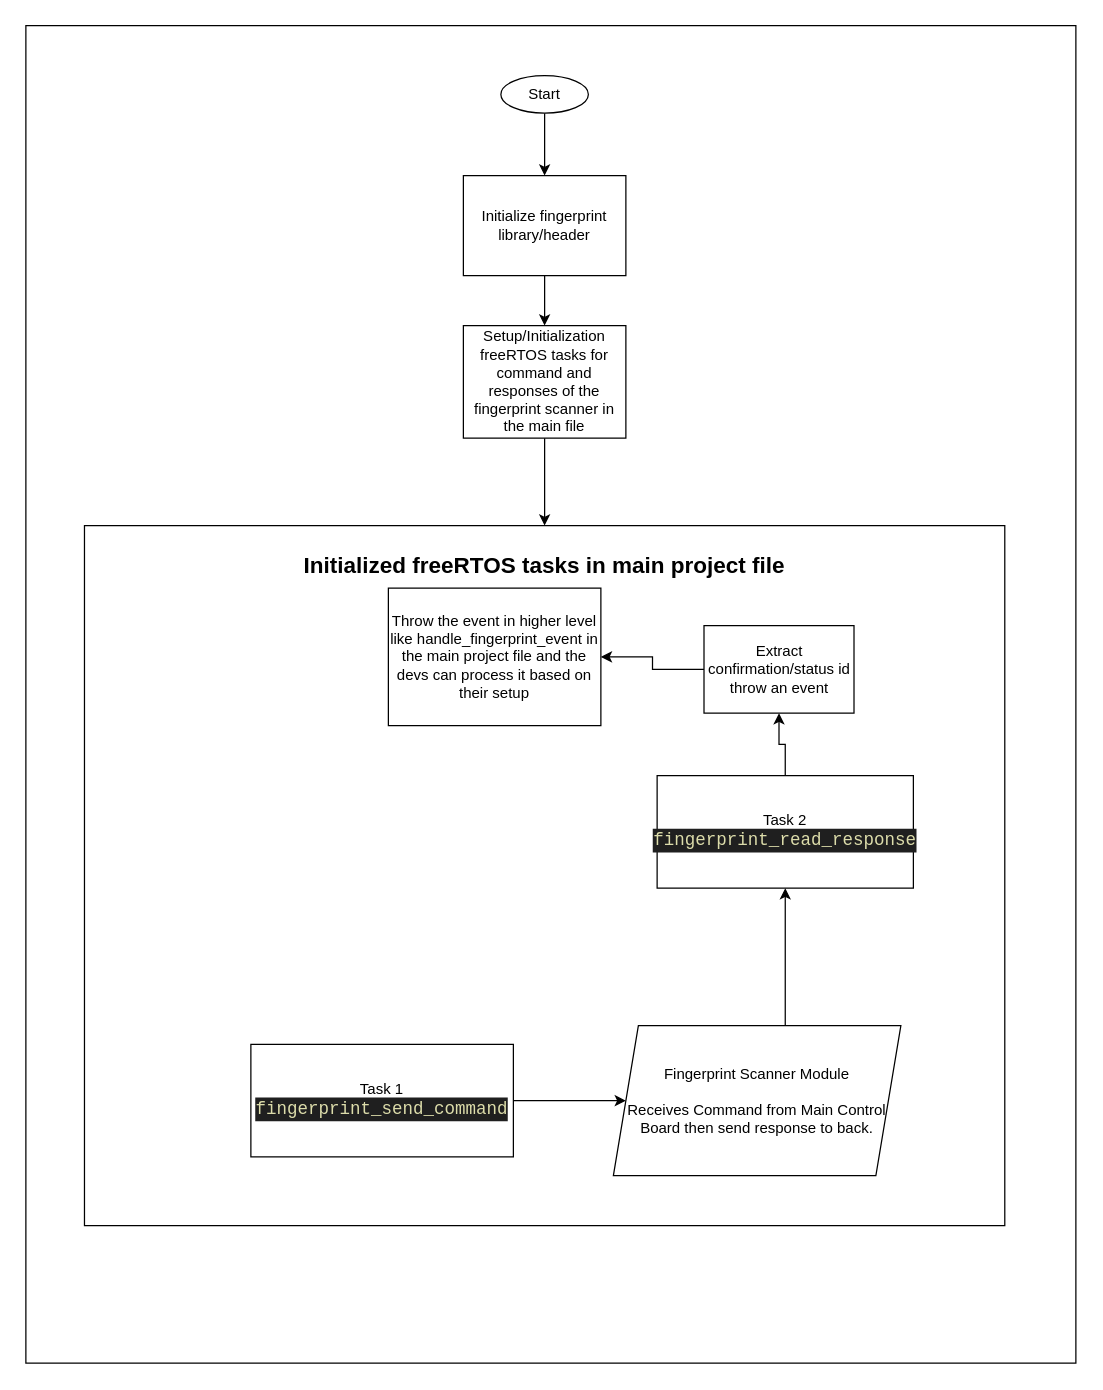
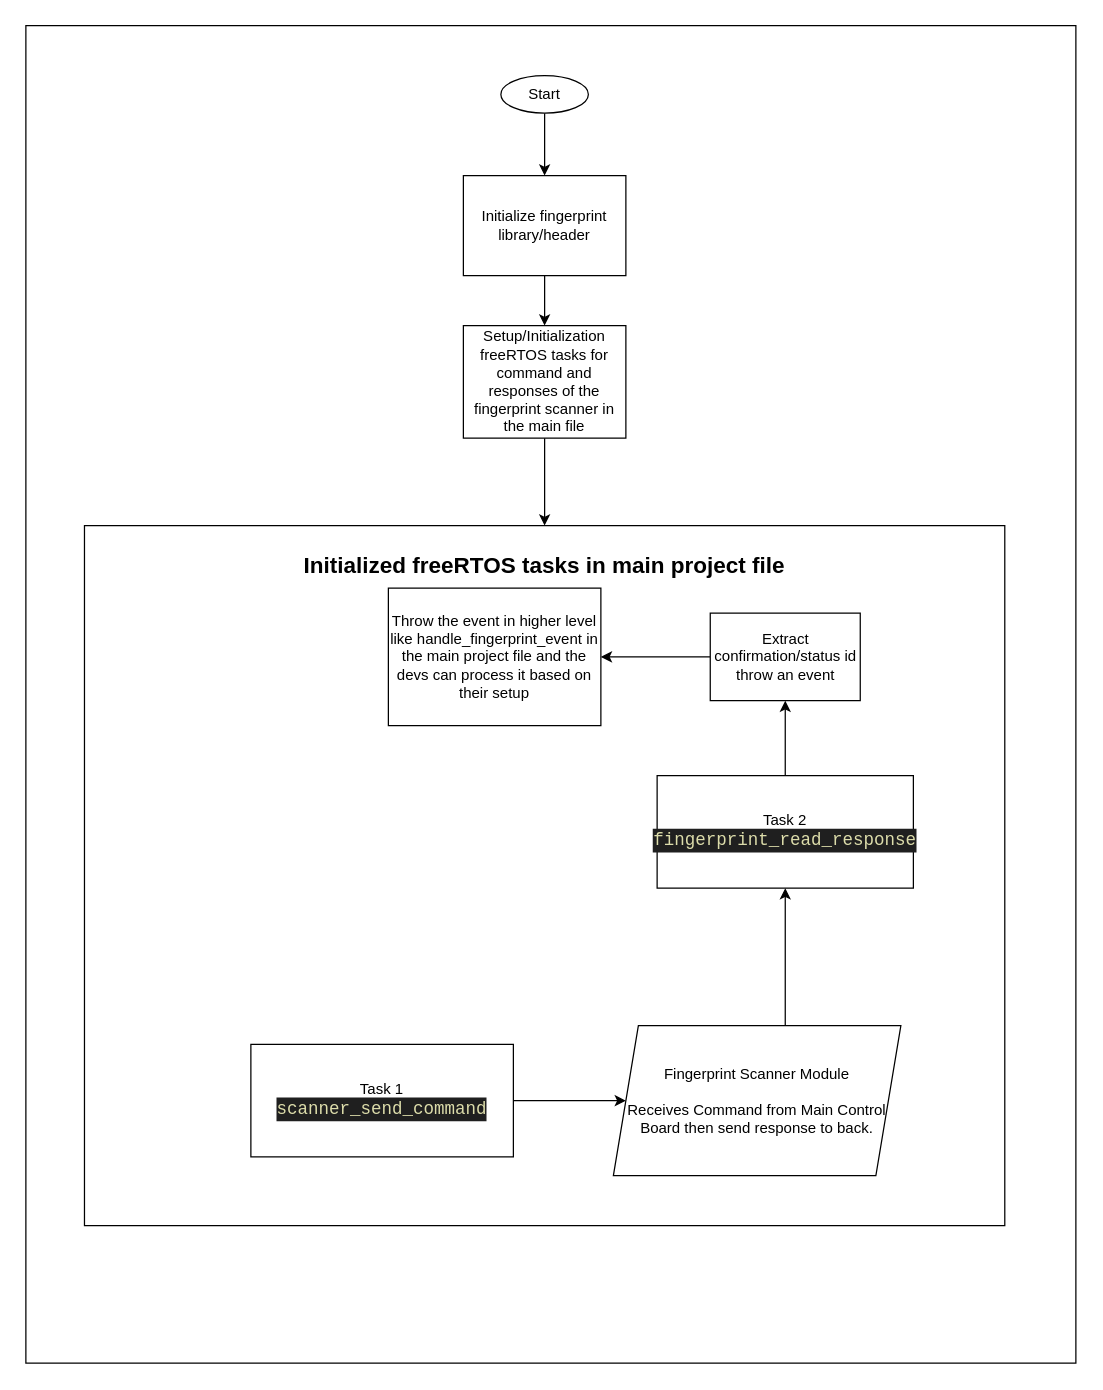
node "Extract confirmation/status id throw an event": moved (779, 669) -> (785, 657)
node "Task 1 fingerprint_send_command": label "Task 1 fingerprint_send_command" -> "Task 1 scanner_send_command"
